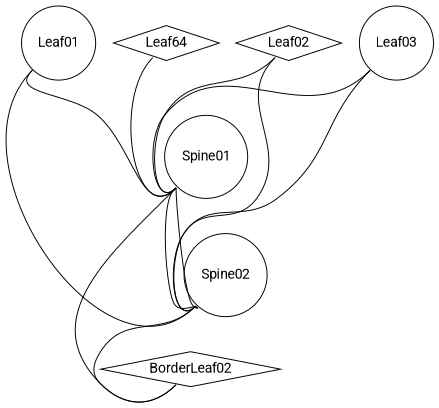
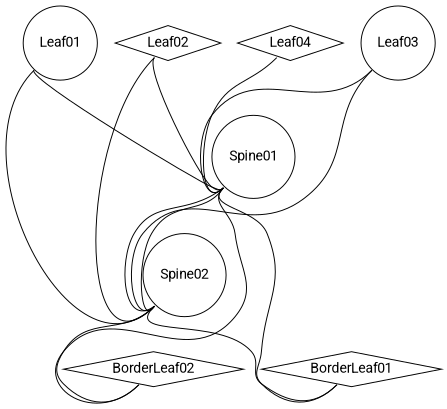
node "Leaf64": label "Leaf64" -> "Leaf04"
node "BorderLeaf01": added
